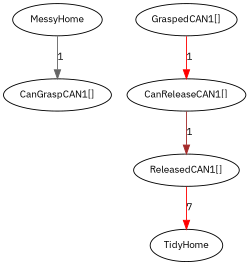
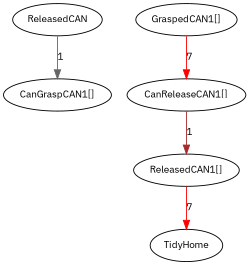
node "MessyHome": label "MessyHome" -> "ReleasedCAN"
edge "GraspedCAN1[]" -> "CanReleaseCAN1[]": label "1" -> "7"
